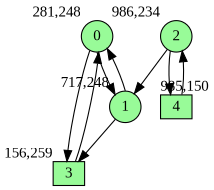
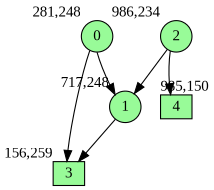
edge "1 717,248" -> "0 281,248": removed
edge "4 985,150" -> "2 986,234": removed
edge "3 156,259" -> "0 281,248": removed
